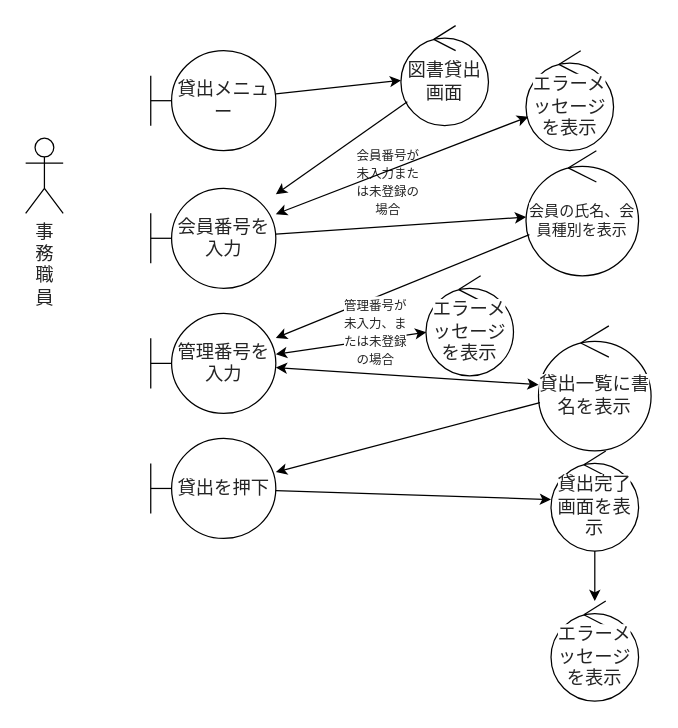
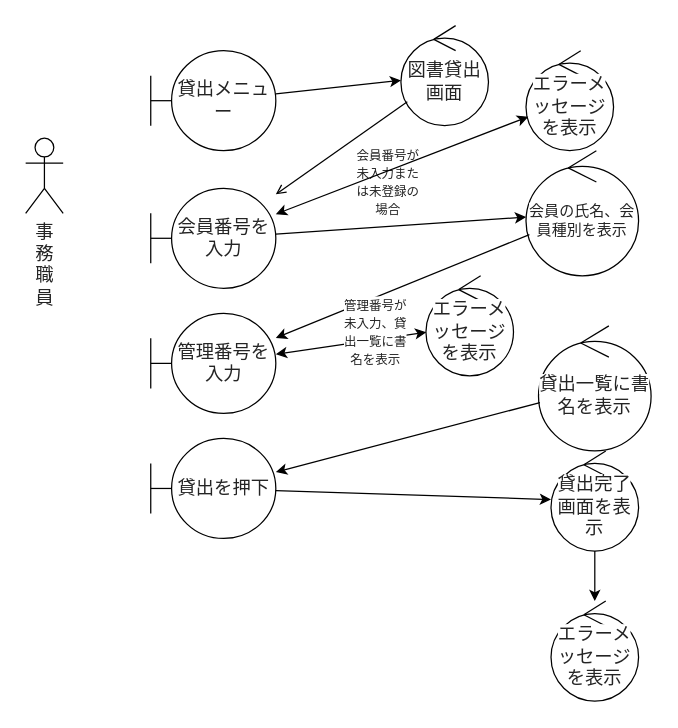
edge "図書貸出画面" -> "会員番号を入力": arrowhead classic -> open
node "管理番号が未入力、または未登録の場合": label "管理番号が未入力、または未登録の場合" -> "管理番号が未入力、貸出一覧に書名を表示"
edge "管理番号を入力" -- "貸出一覧に書名を表示": removed
